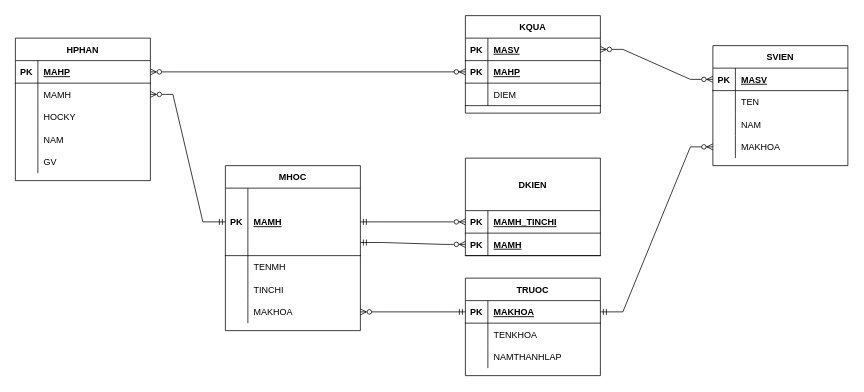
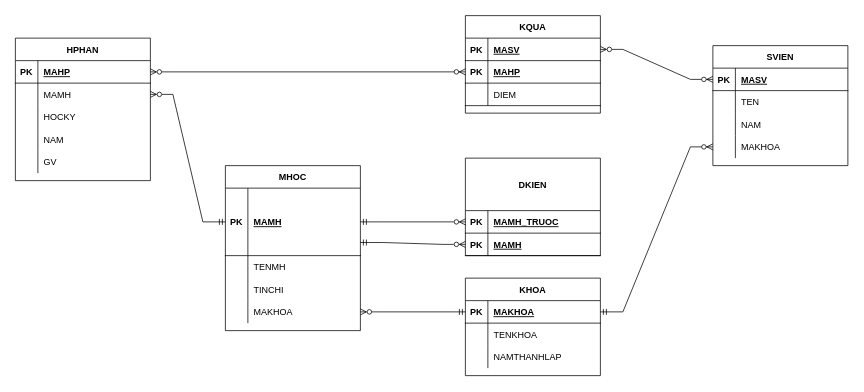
node "MAMH_TINCHI": label "MAMH_TINCHI" -> "MAMH_TRUOC"
node "TRUOC": label "TRUOC" -> "KHOA"
